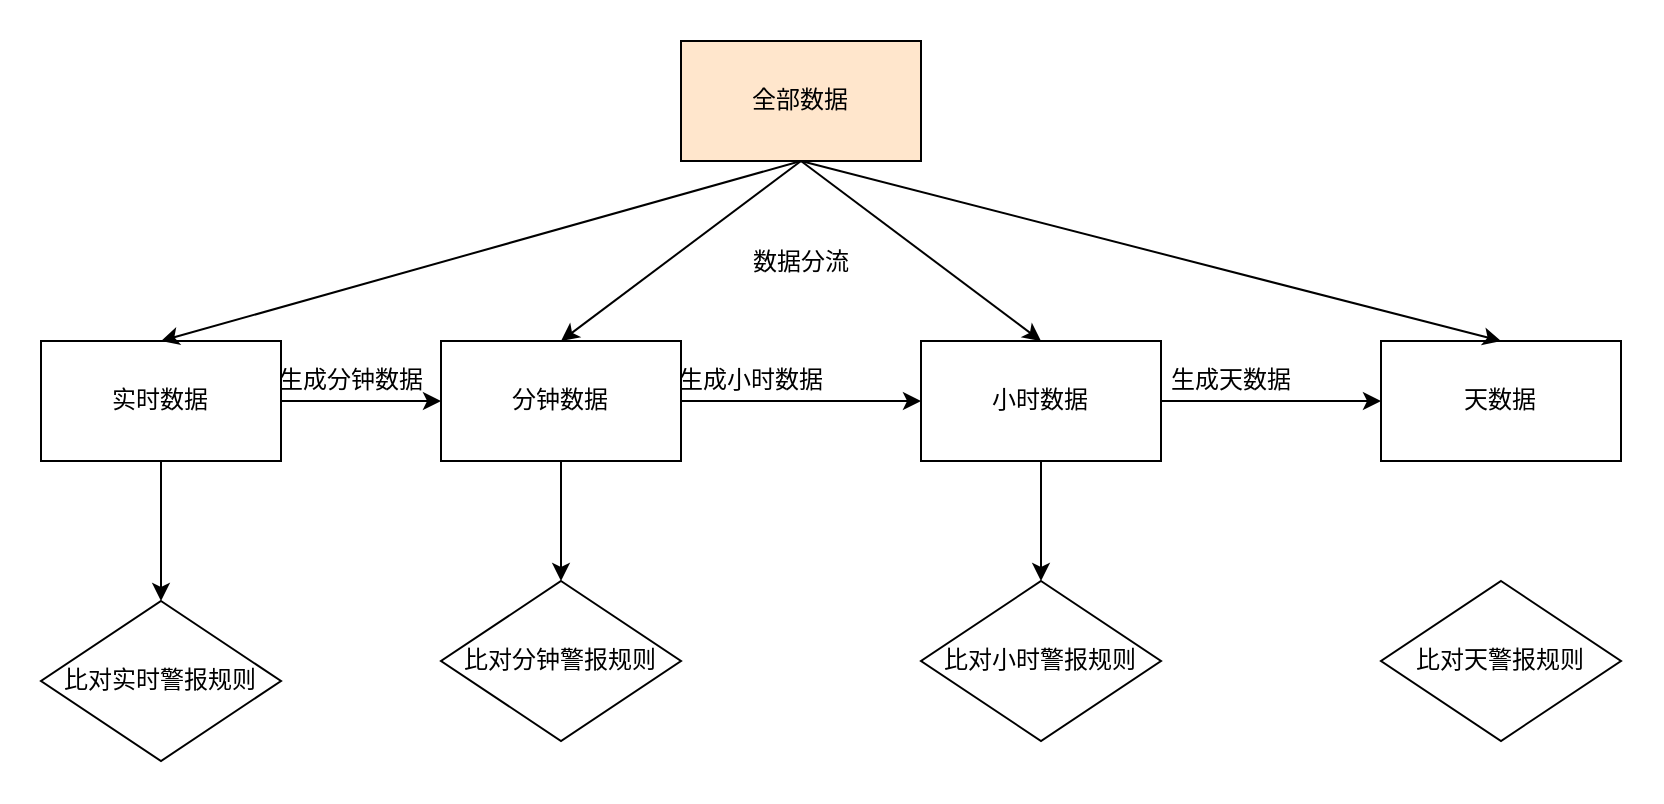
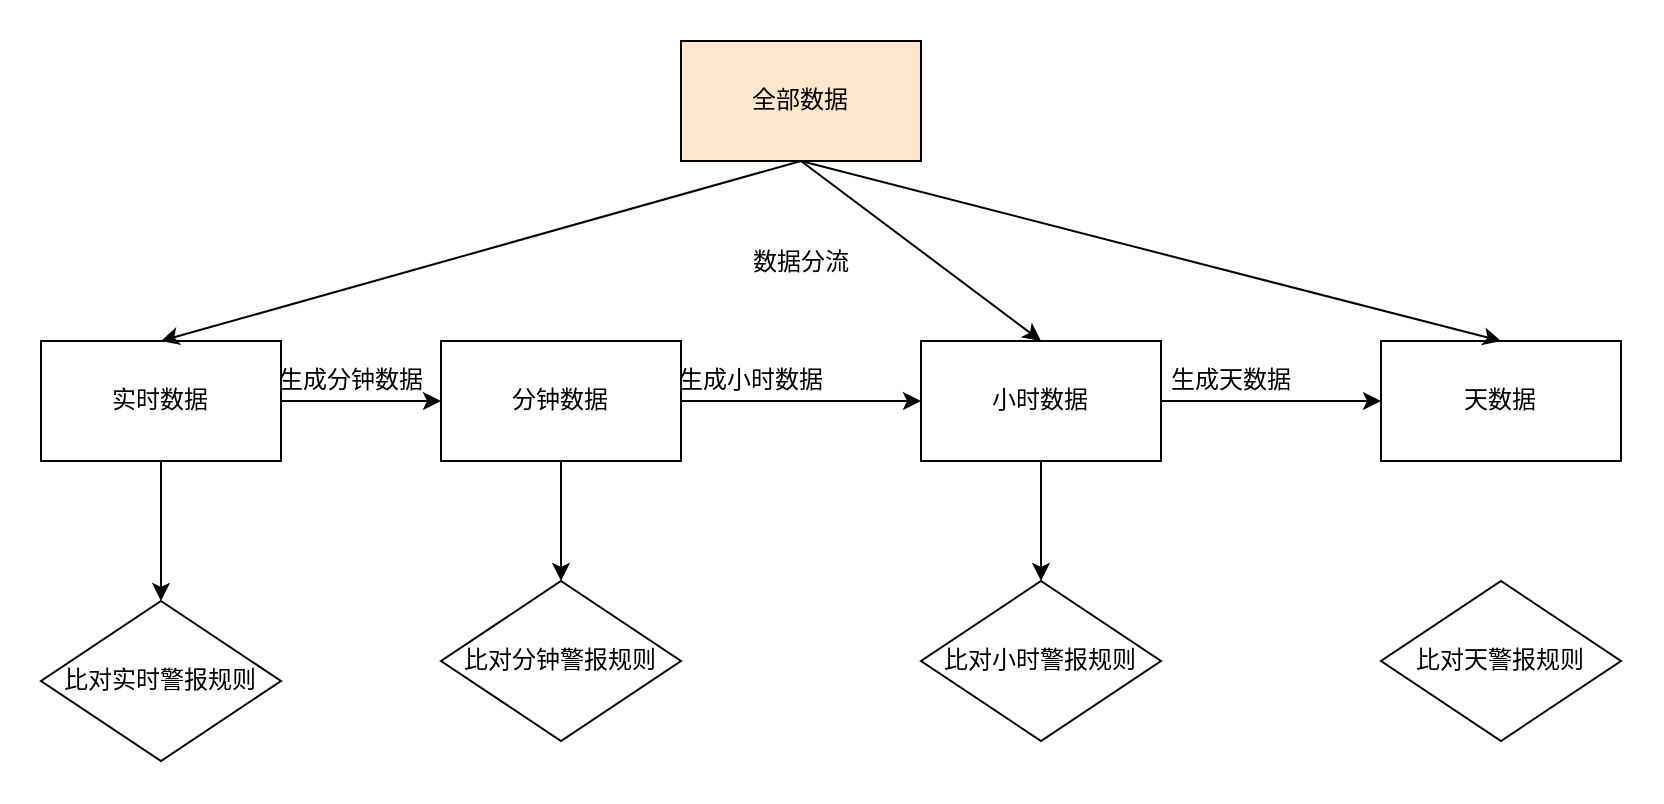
edge "全部数据" -> "分钟数据": removed
